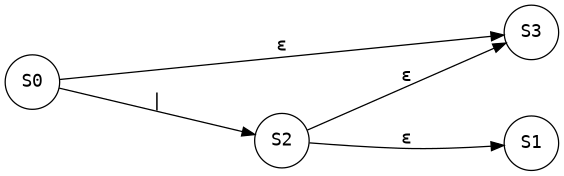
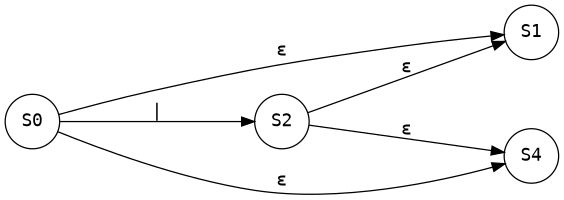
node "S3": label "S3" -> "S4"
edge "S0" -> "S1": added, label "ε"
